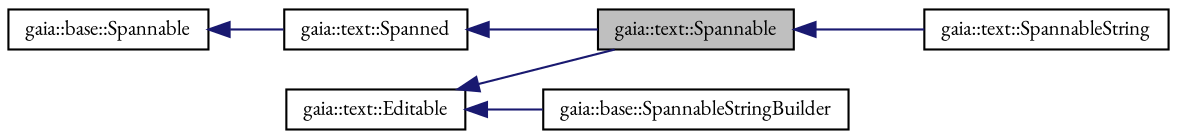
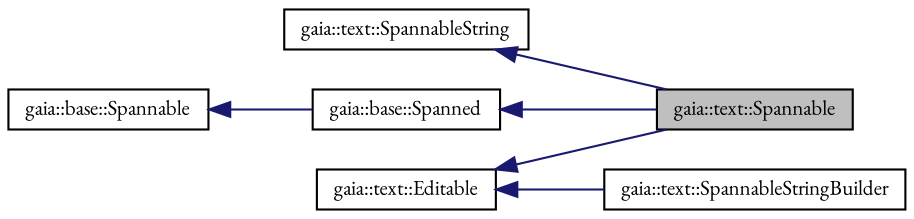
node "gaia::text::Spanned": label "gaia::text::Spanned" -> "gaia::base::Spanned"
edge "gaia::text::SpannableString" -> "gaia::text::Spannable": reversed
node "gaia::base::SpannableStringBuilder": label "gaia::base::SpannableStringBuilder" -> "gaia::text::SpannableStringBuilder"
